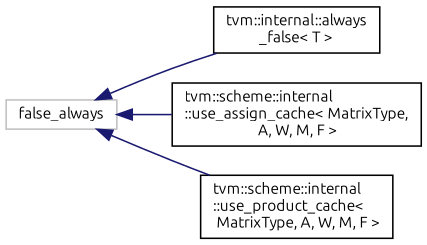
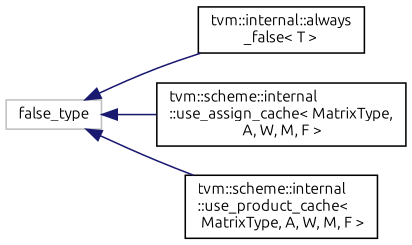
node "false_always": label "false_always" -> "false_type"
